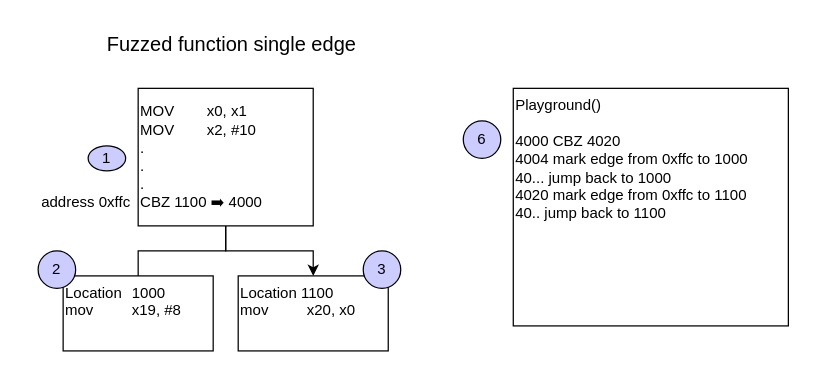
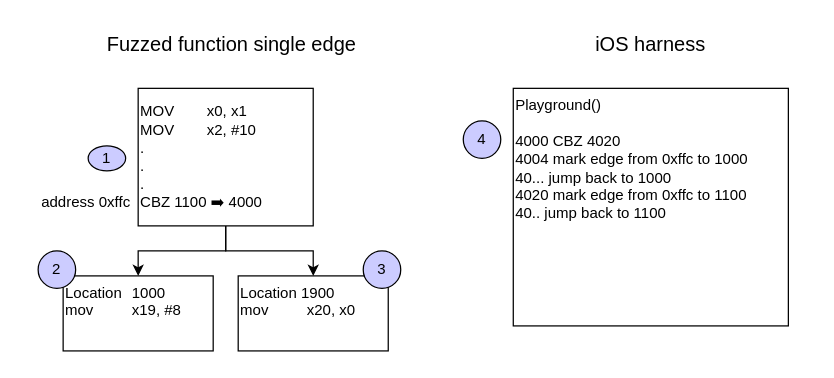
node "iOS harness": added
node "6": label "6" -> "4"
edge "MOV x0, x1 MOV x2, #10 . . . CBZ 1100 ➡️ 4000" -- "Location 1000 mov x19, #8": arrowhead none -> classic
node "Location 1100 mov x20, x0": label "Location 1100 mov x20, x0" -> "Location 1900 mov x20, x0"
